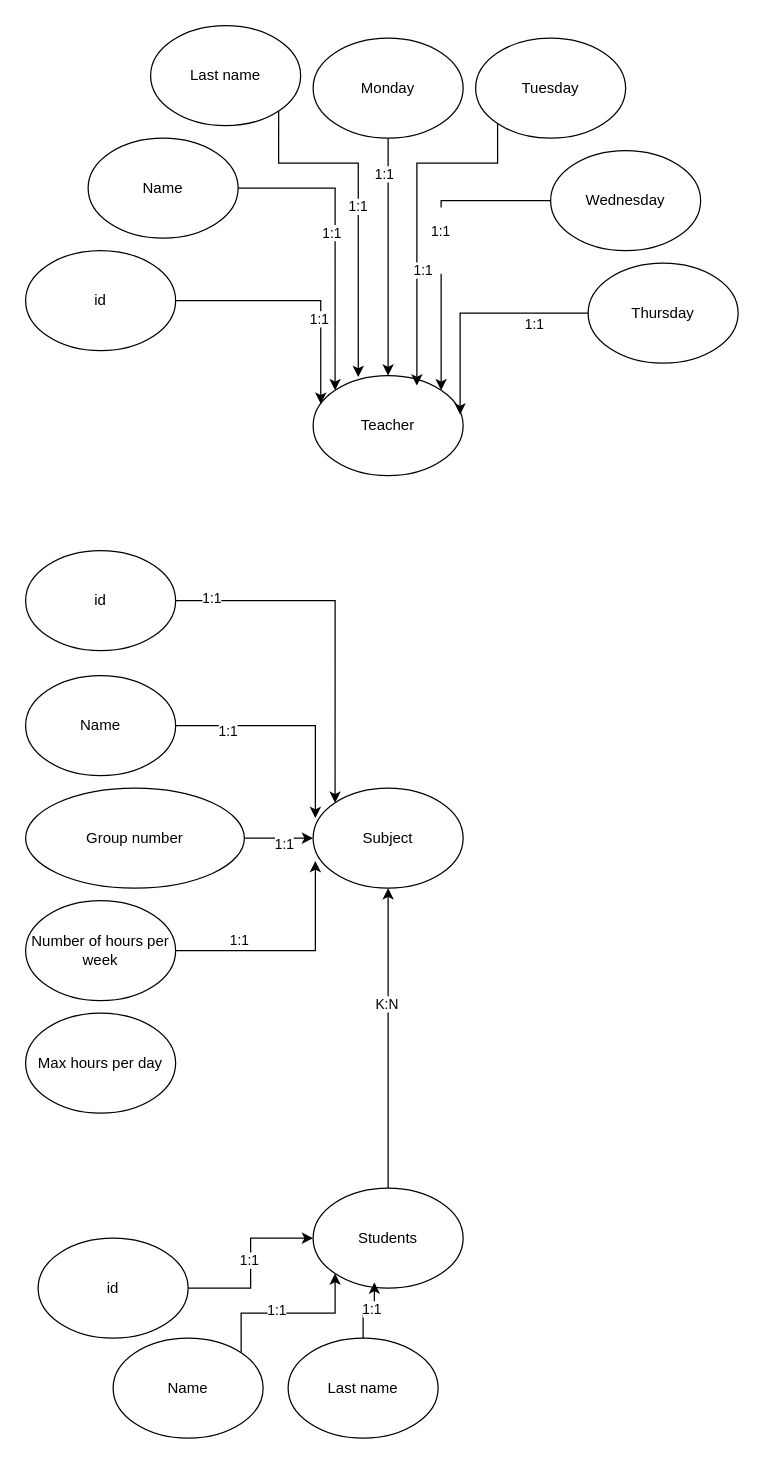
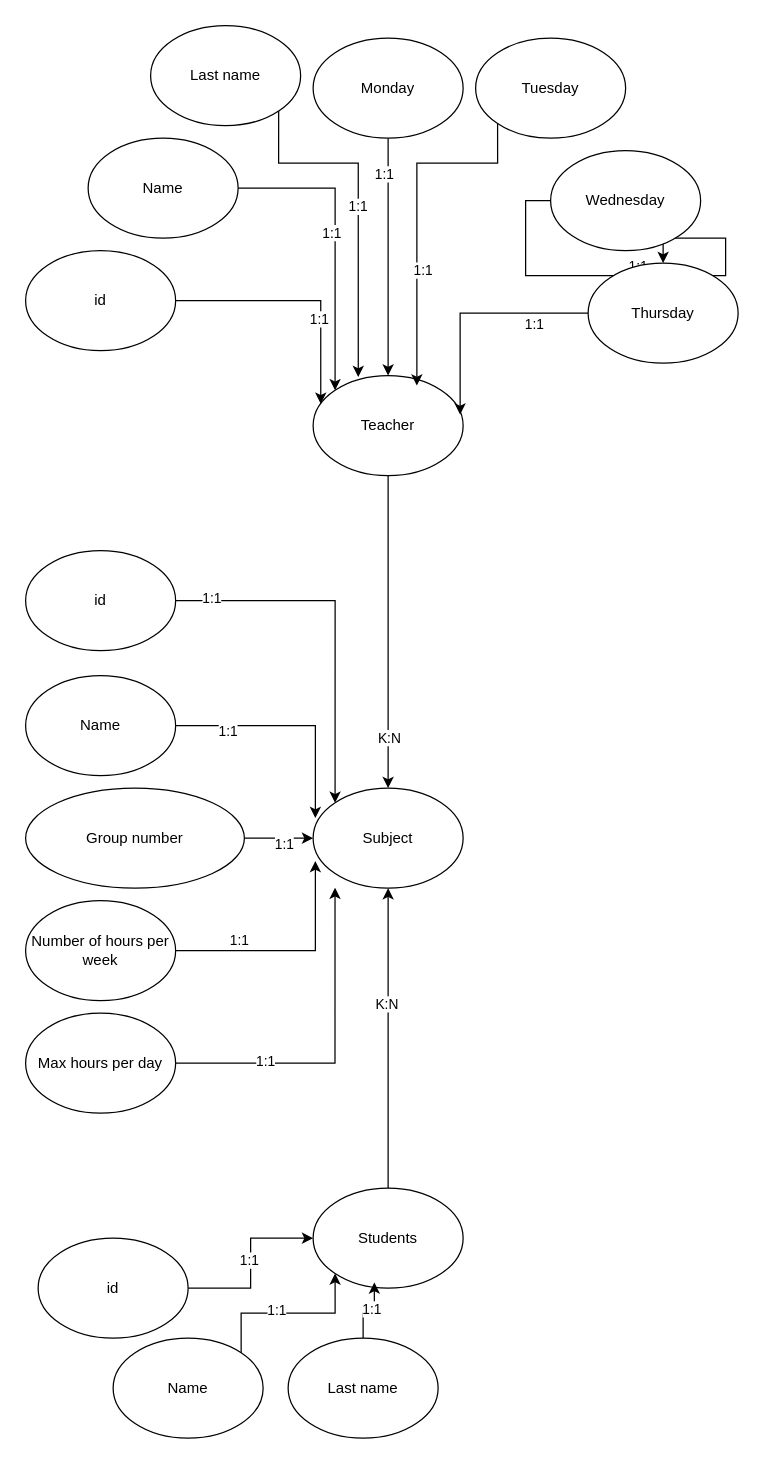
edge "Wednesday" -> "Teacher": now "Wednesday" -> "Thursday"
edge "Teacher" -> "Subject": added, label "K:N"
edge "Max hours per day" -> "Subject": added, label "1:1"
